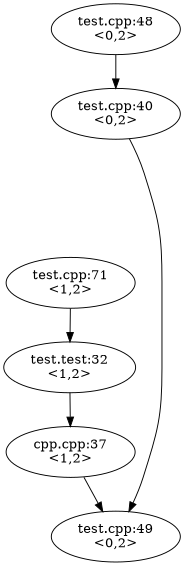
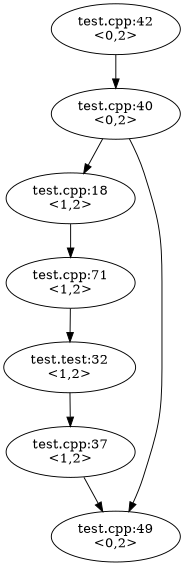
node "test.cpp:48 <0,2>": label "test.cpp:48 <0,2>" -> "test.cpp:42 <0,2>"
node "test.cpp:18 <1,2>": added
node "cpp.cpp:37 <1,2>": label "cpp.cpp:37 <1,2>" -> "test.cpp:37 <1,2>"
